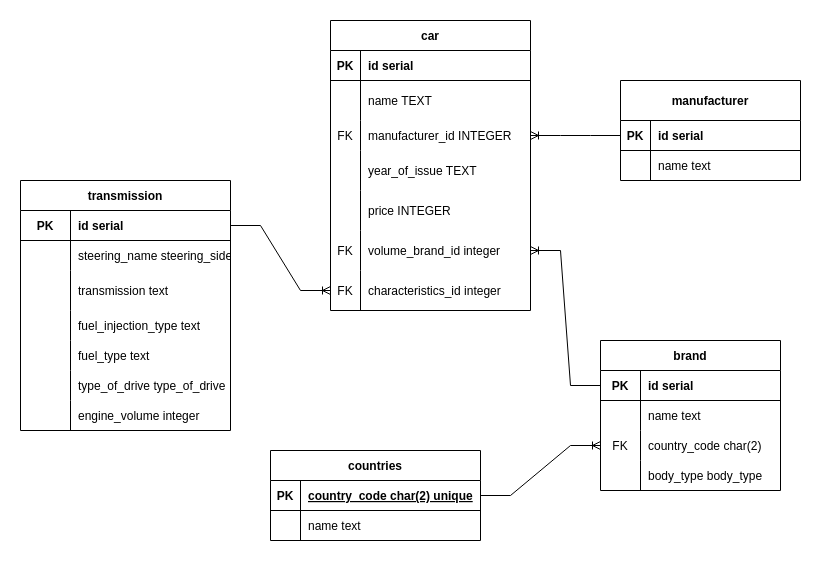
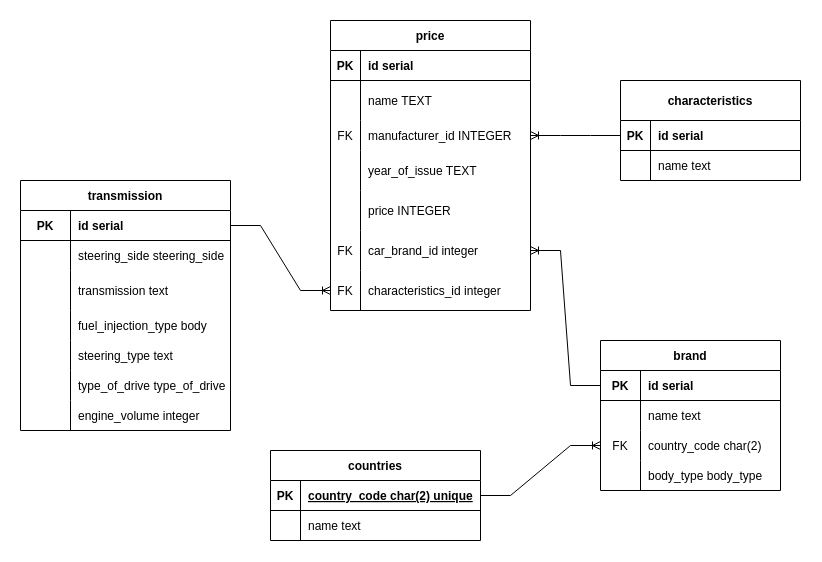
node "car": label "car" -> "price"
node "manufacturer": label "manufacturer" -> "characteristics"
node "volume_brand_id integer": label "volume_brand_id integer" -> "car_brand_id integer"
node "steering_name steering_side": label "steering_name steering_side" -> "steering_side steering_side"
node "fuel_injection_type text": label "fuel_injection_type text" -> "fuel_injection_type body"
node "fuel_type text": label "fuel_type text" -> "steering_type text"
